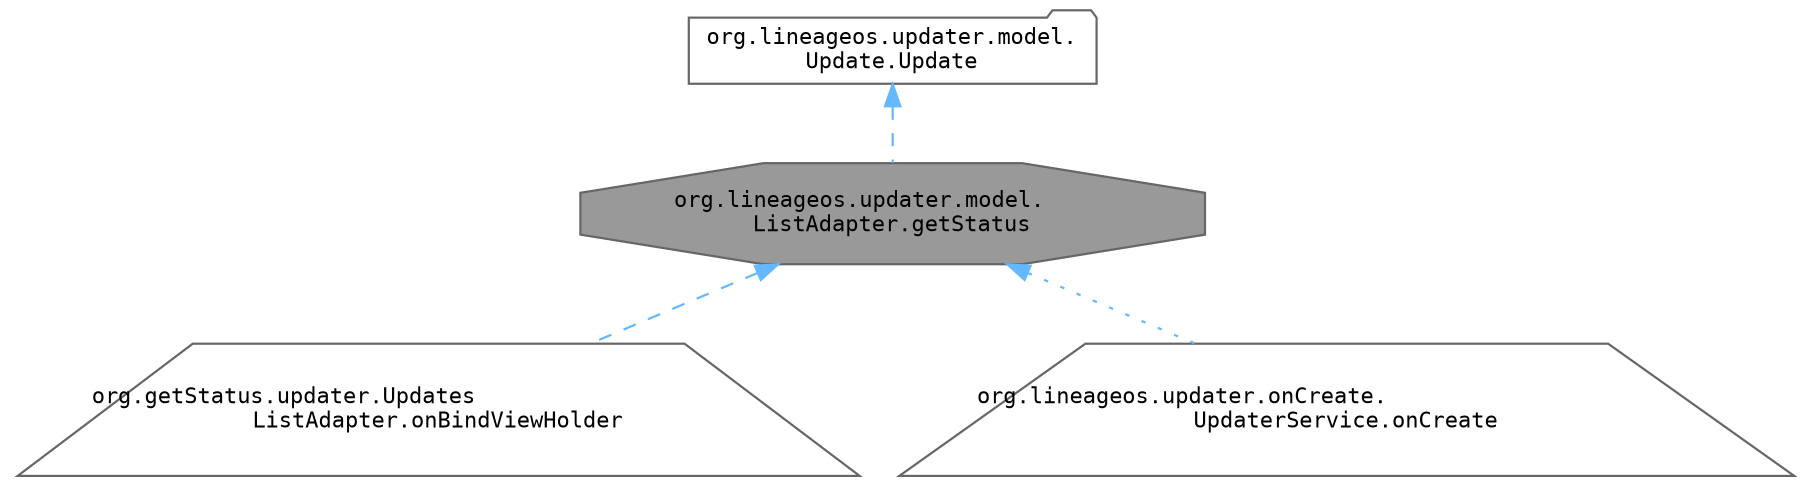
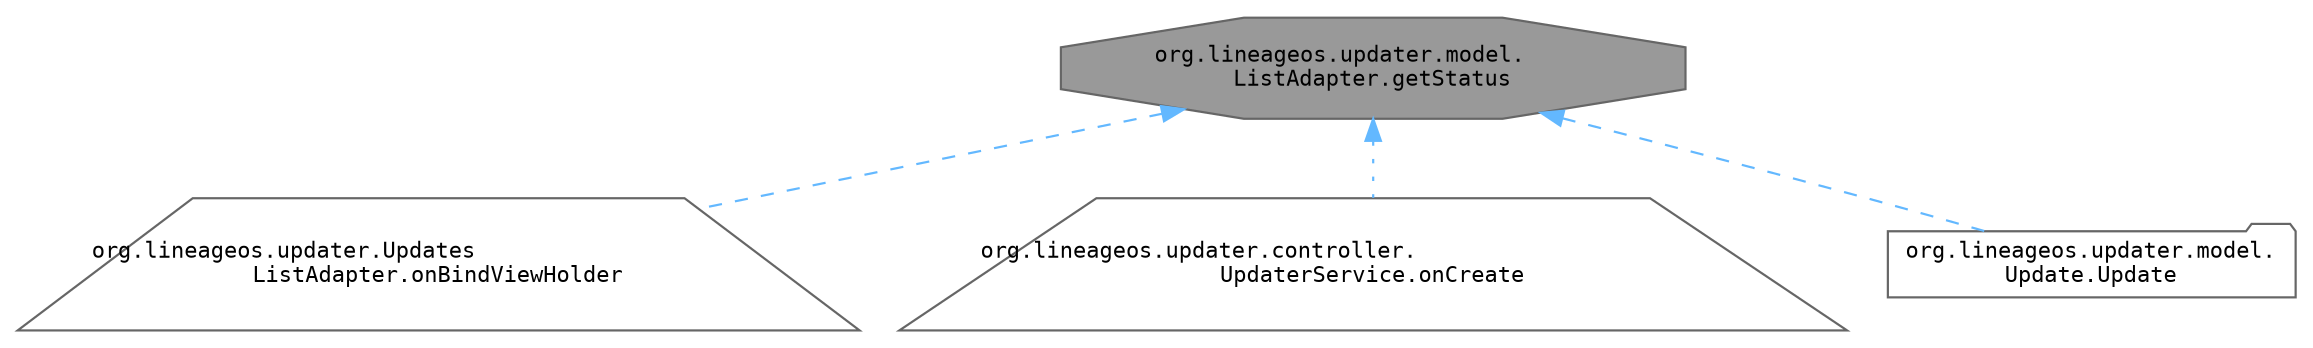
edge "org.lineageos.updater.model. ListAdapter.getStatus" -> "org.lineageos.updater.model. Update.Update": reversed
node "org.getStatus.updater.Updates ListAdapter.onBindViewHolder": label "org.getStatus.updater.Updates ListAdapter.onBindViewHolder" -> "org.lineageos.updater.Updates ListAdapter.onBindViewHolder"
node "org.lineageos.updater.onCreate. UpdaterService.onCreate": label "org.lineageos.updater.onCreate. UpdaterService.onCreate" -> "org.lineageos.updater.controller. UpdaterService.onCreate"
